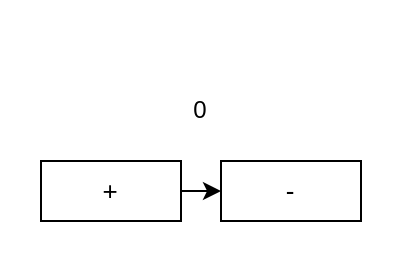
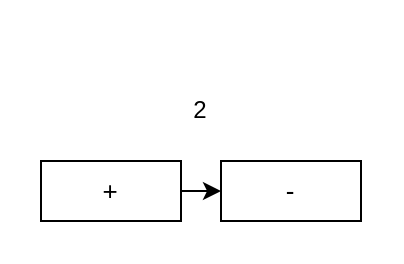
node "0": label "0" -> "2"
